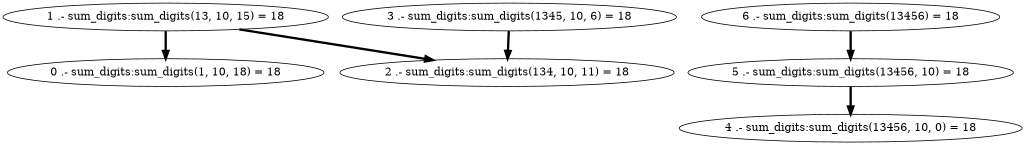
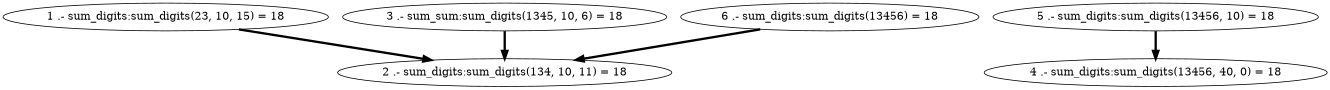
node "1 .- sum_digits:sum_digits(13, 10, 15) = 18": label "1 .- sum_digits:sum_digits(13, 10, 15) = 18" -> "1 .- sum_digits:sum_digits(23, 10, 15) = 18"
node "3 .- sum_digits:sum_digits(1345, 10, 6) = 18": label "3 .- sum_digits:sum_digits(1345, 10, 6) = 18" -> "3 .- sum_sum:sum_digits(1345, 10, 6) = 18"
edge "6 .- sum_digits:sum_digits(13456) = 18" -> "5 .- sum_digits:sum_digits(13456, 10) = 18": now "6 .- sum_digits:sum_digits(13456) = 18" -> "2 .- sum_digits:sum_digits(134, 10, 11) = 18"
node "0 .- sum_digits:sum_digits(1, 10, 18) = 18": removed
node "4 .- sum_digits:sum_digits(13456, 10, 0) = 18": label "4 .- sum_digits:sum_digits(13456, 10, 0) = 18" -> "4 .- sum_digits:sum_digits(13456, 40, 0) = 18"
